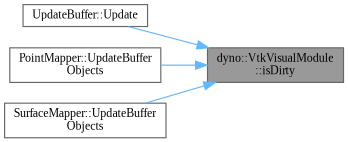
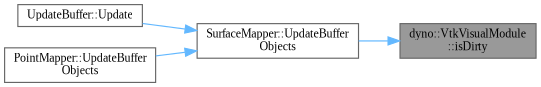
edge "UpdateBuffer::Update" -> "dyno::VtkVisualModule ::isDirty": now "UpdateBuffer::Update" -> "SurfaceMapper::UpdateBuffer Objects"
edge "PointMapper::UpdateBuffer Objects" -> "dyno::VtkVisualModule ::isDirty": now "PointMapper::UpdateBuffer Objects" -> "SurfaceMapper::UpdateBuffer Objects"
